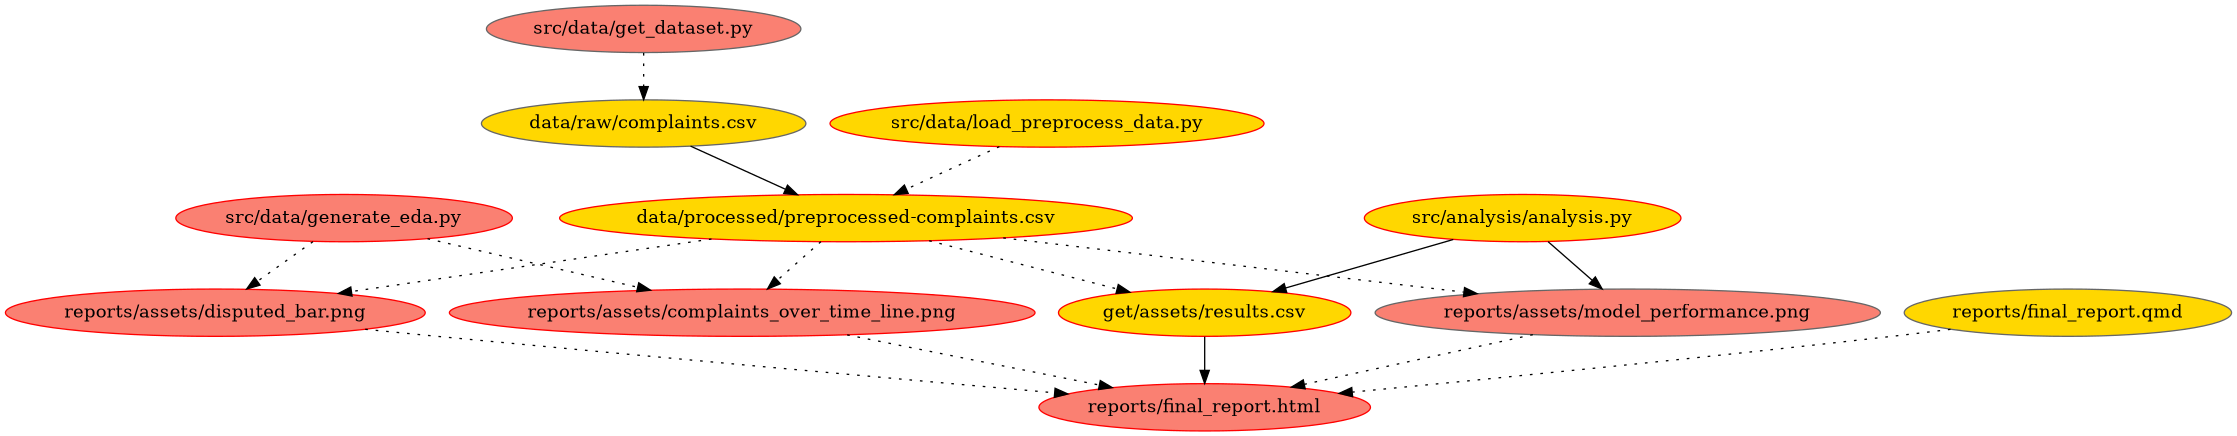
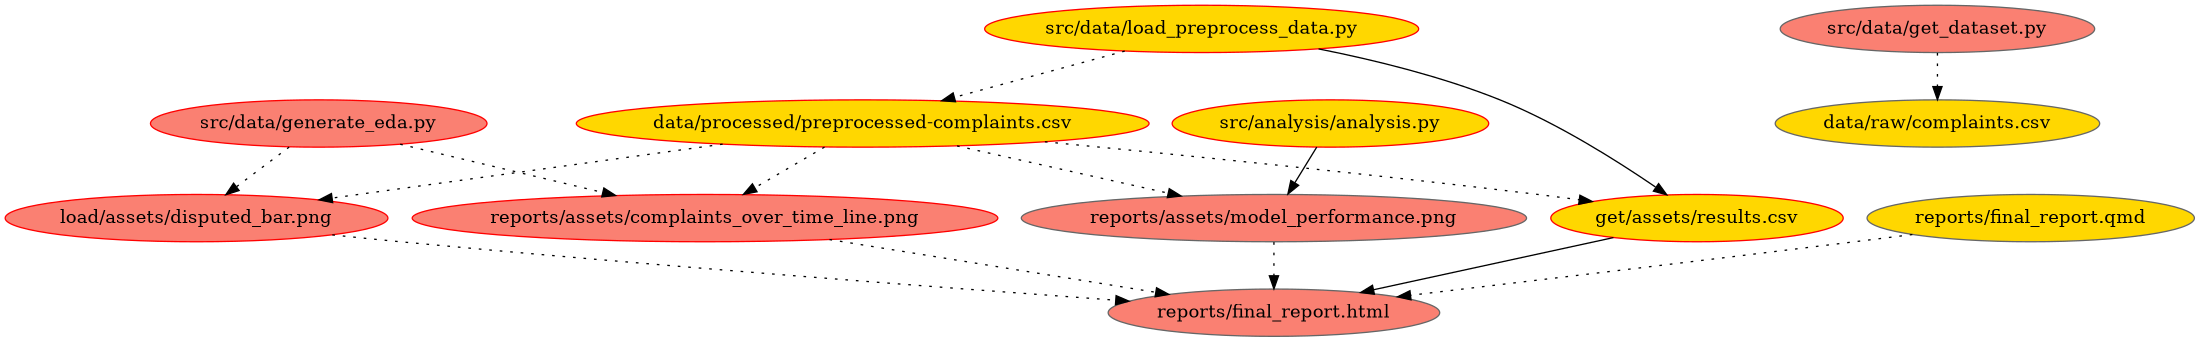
edge "data/raw/complaints.csv" -> "data/processed/preprocessed-complaints.csv": removed
edge "src/analysis/analysis.py" -> "get/assets/results.csv": now "src/data/load_preprocess_data.py" -> "get/assets/results.csv"
node "reports/assets/disputed_bar.png": label "reports/assets/disputed_bar.png" -> "load/assets/disputed_bar.png"
node "reports/final_report.html": color red -> gray40
